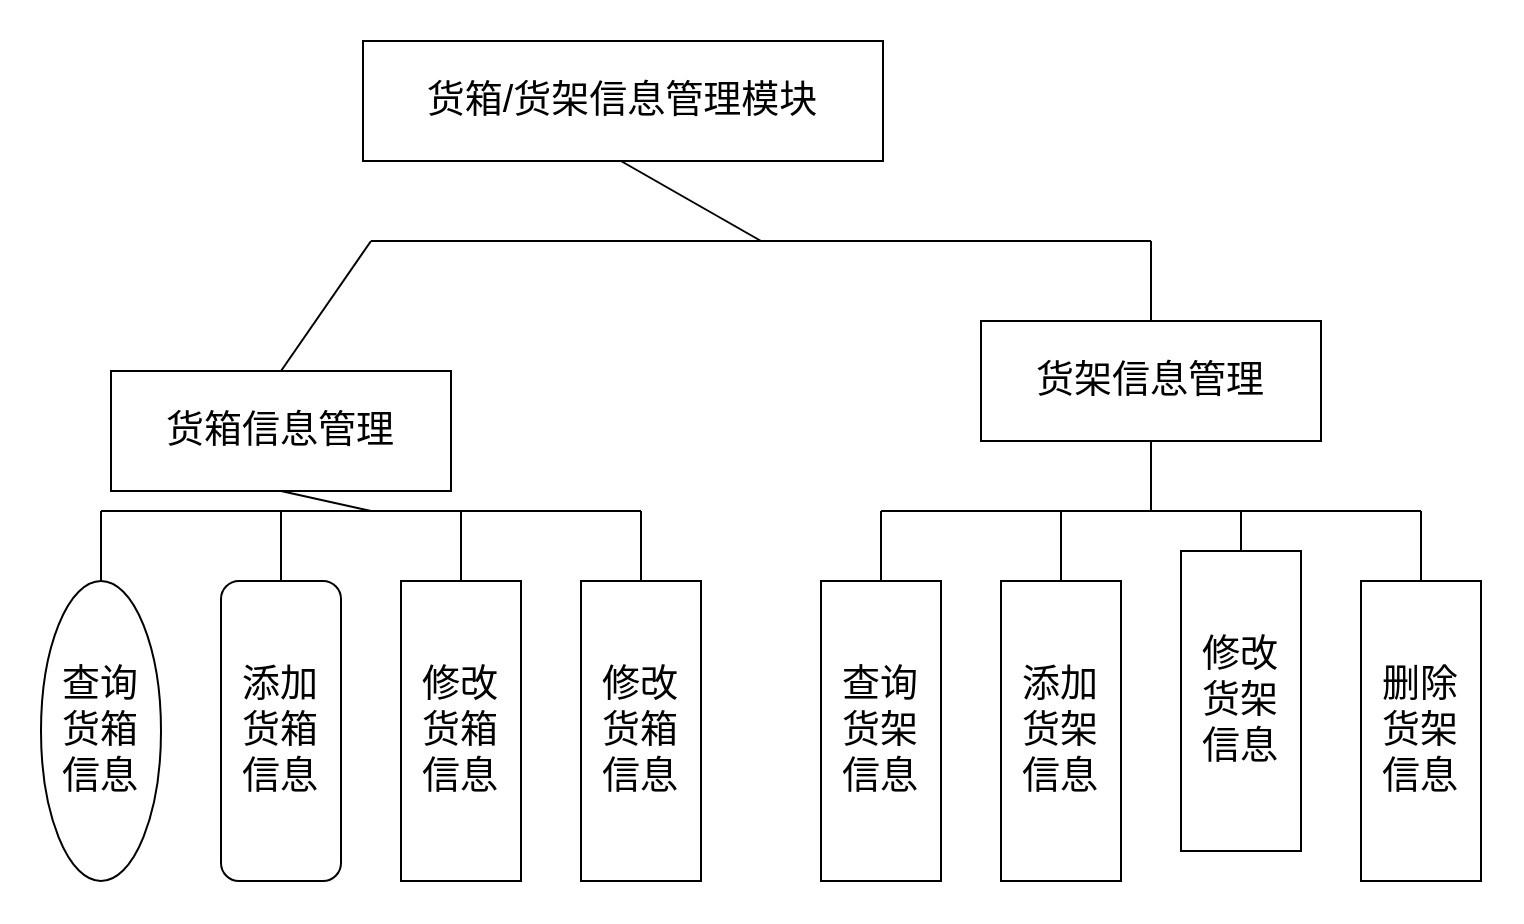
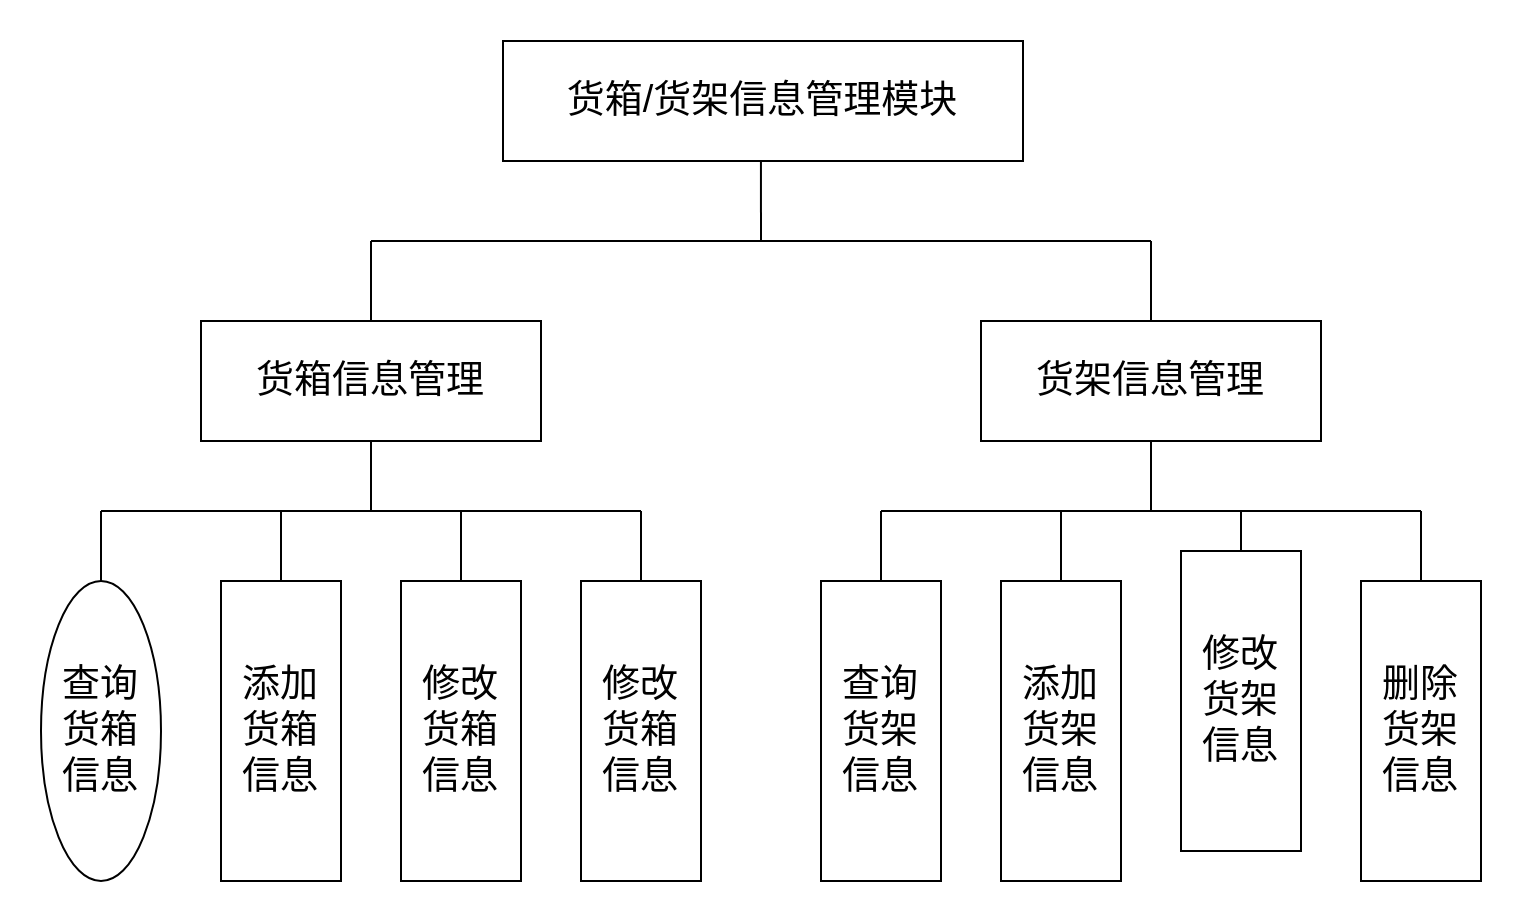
node "货箱/货架信息管理模块": moved (623, 101) -> (763, 101)
node "货箱信息管理": moved (281, 431) -> (371, 381)
node "添加 货箱 信息": shape rounded rectangle -> rectangle
